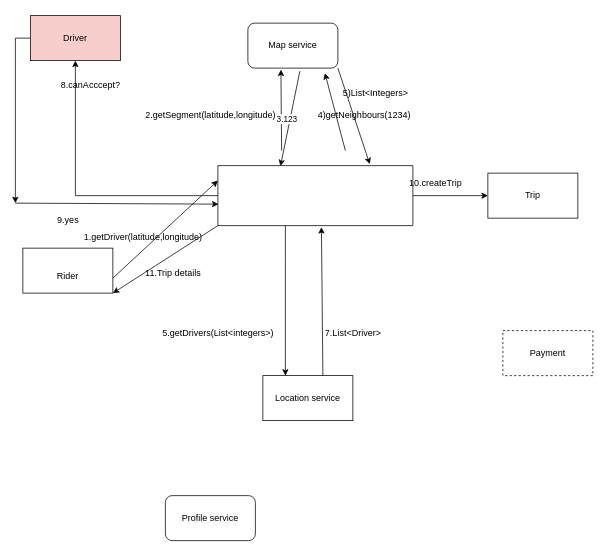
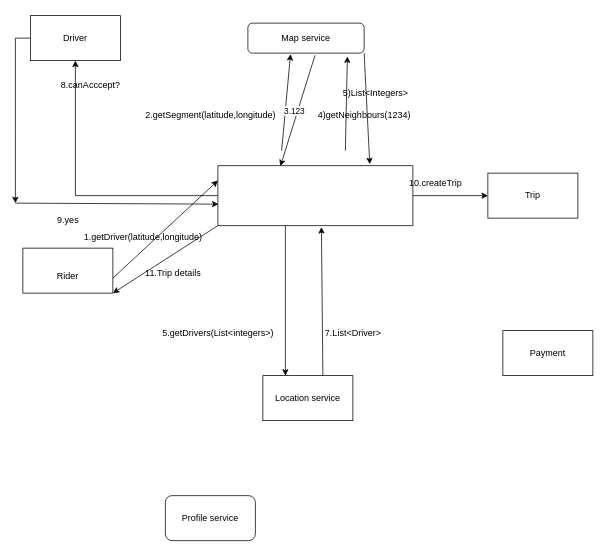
node "Driver": fillcolor #f8cecc -> #ffffff
node "Map service": size 90x45 -> 116x30
node "Payment": style dashed -> solid
